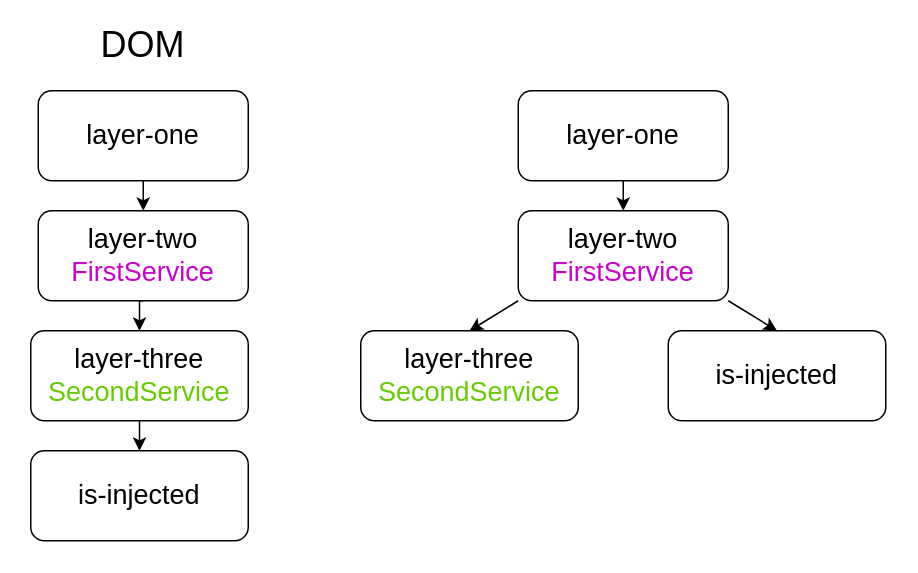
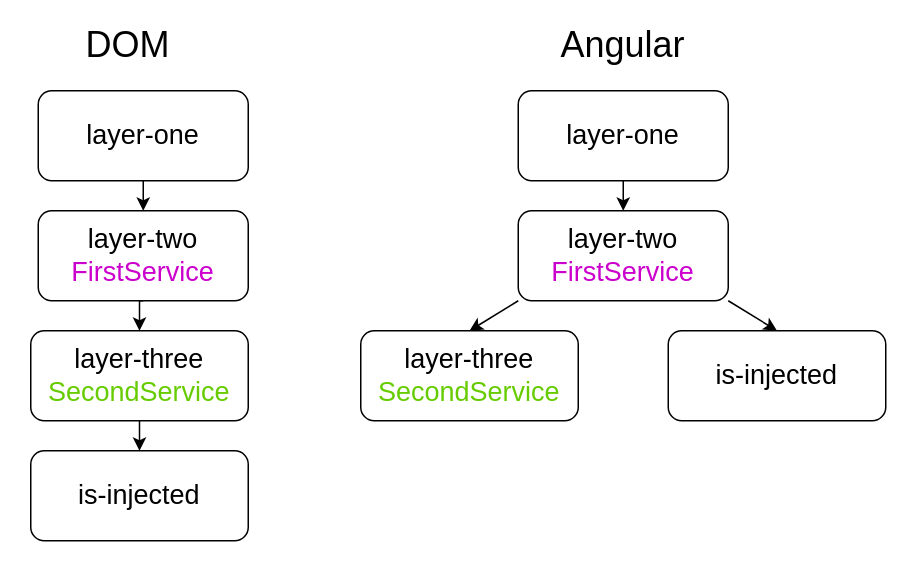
node "DOM": moved (143, 46) -> (128, 46)
node "Angular": added
